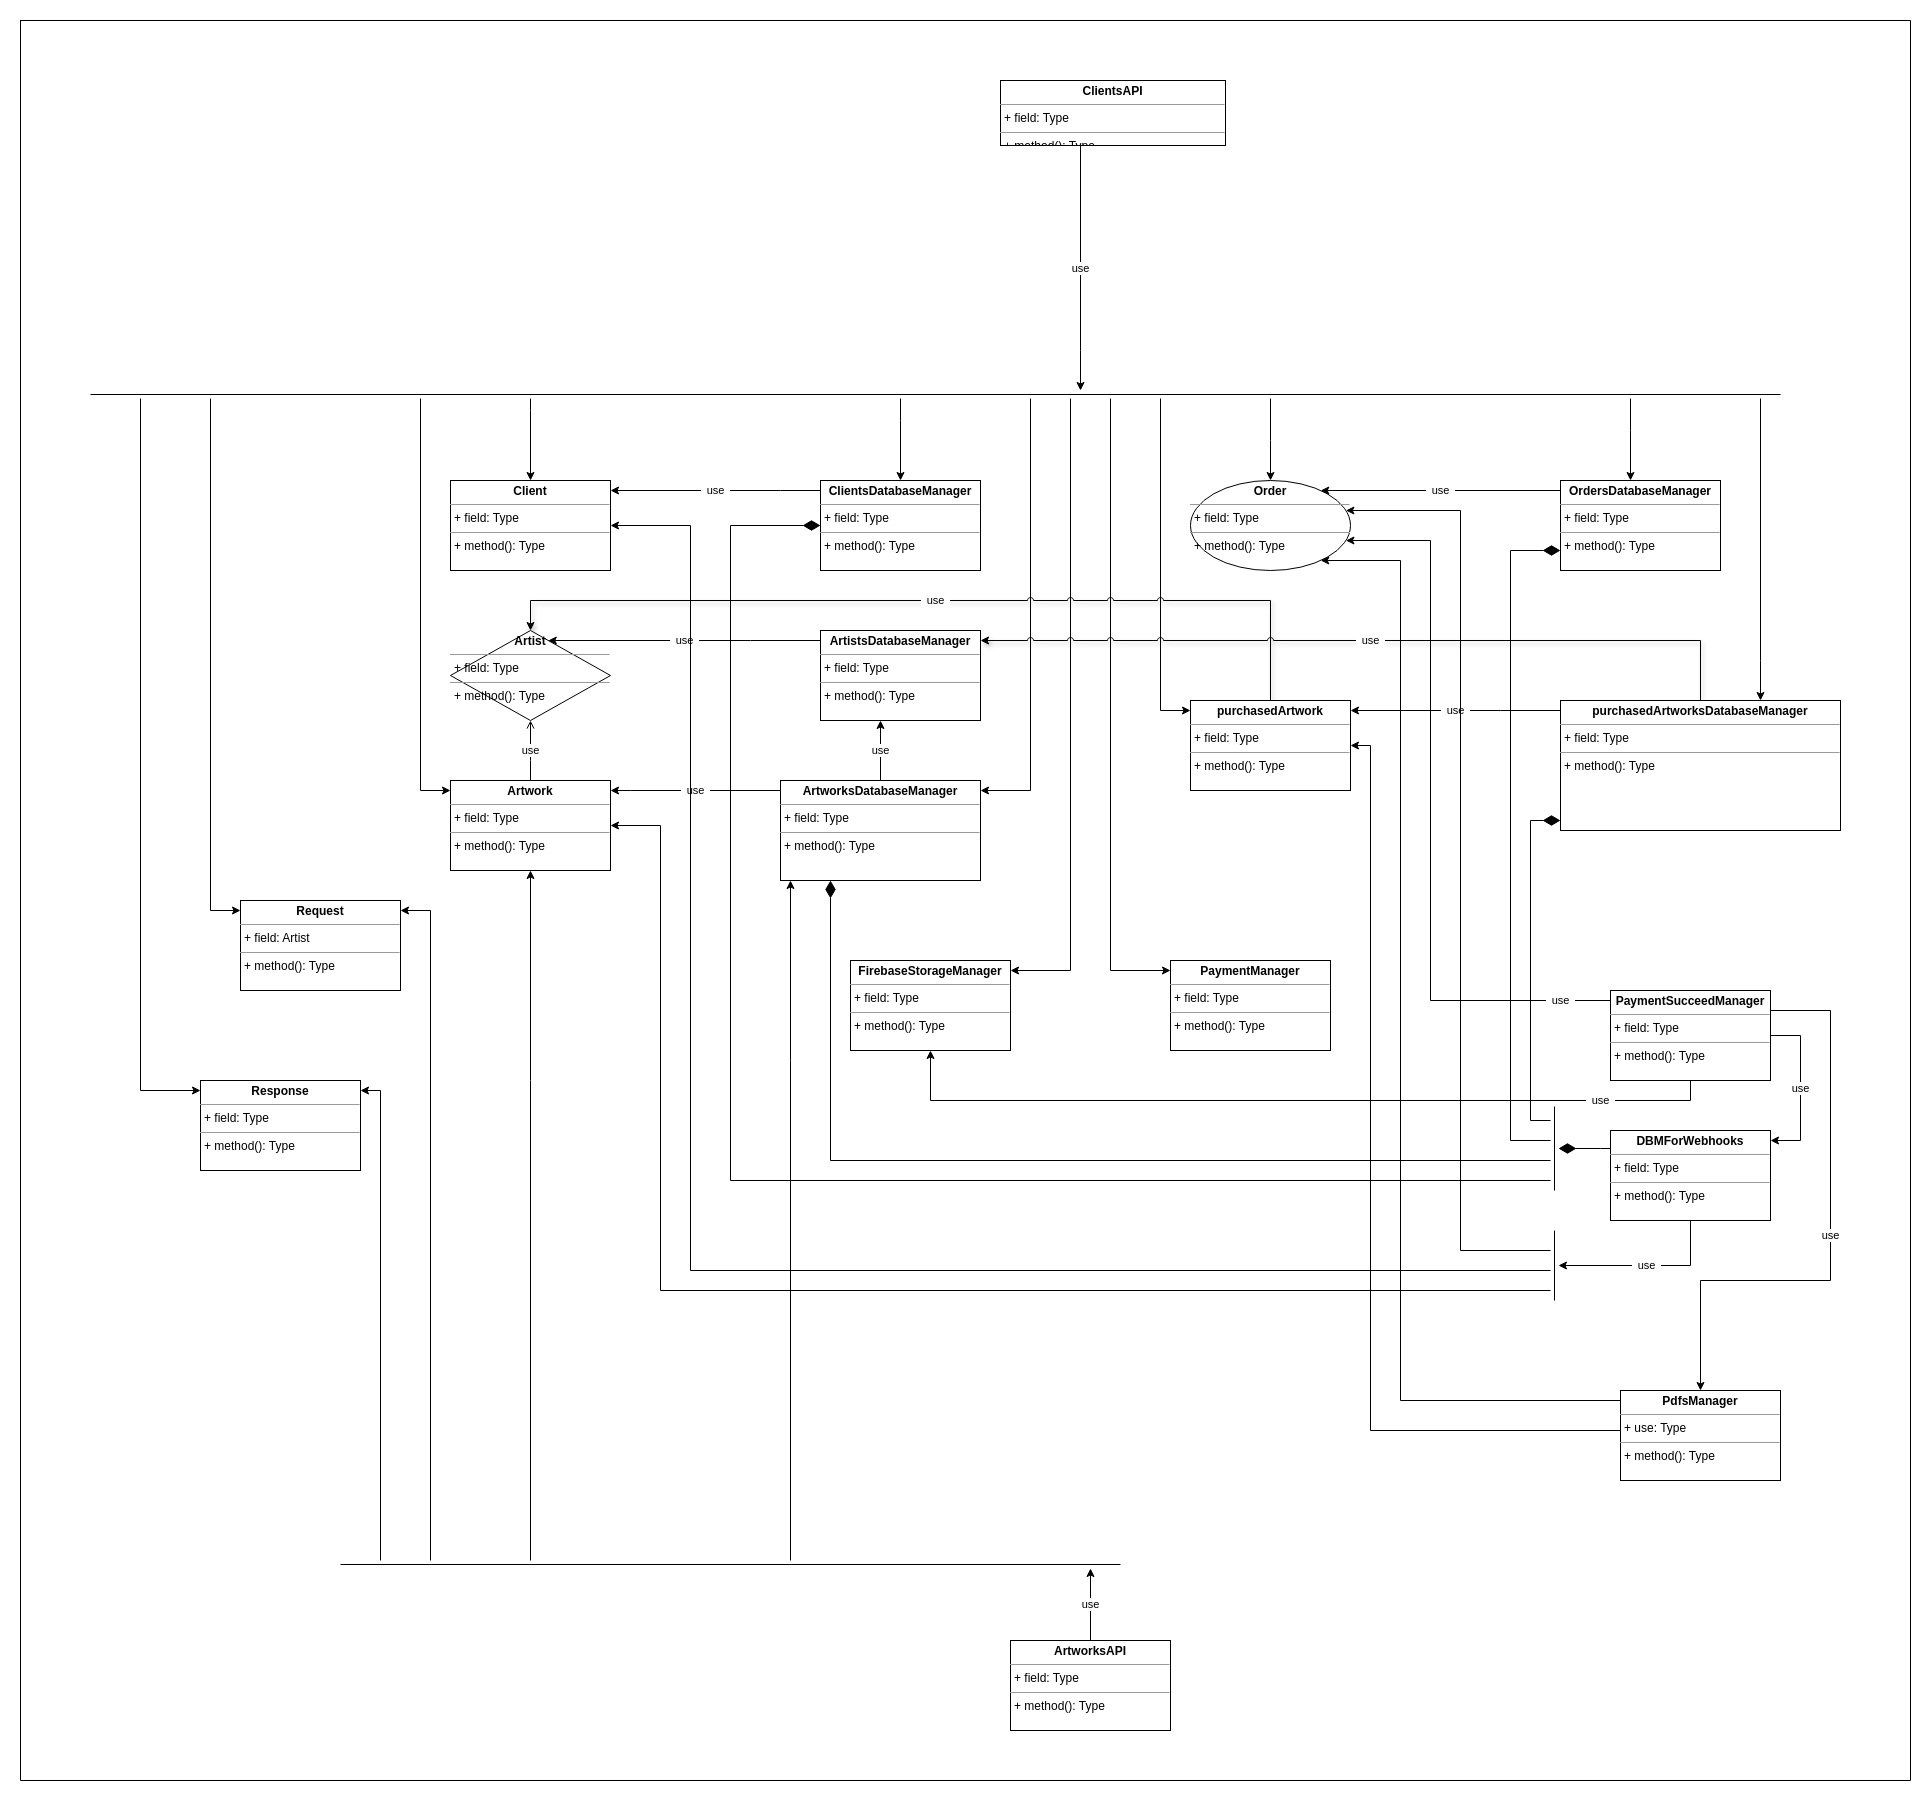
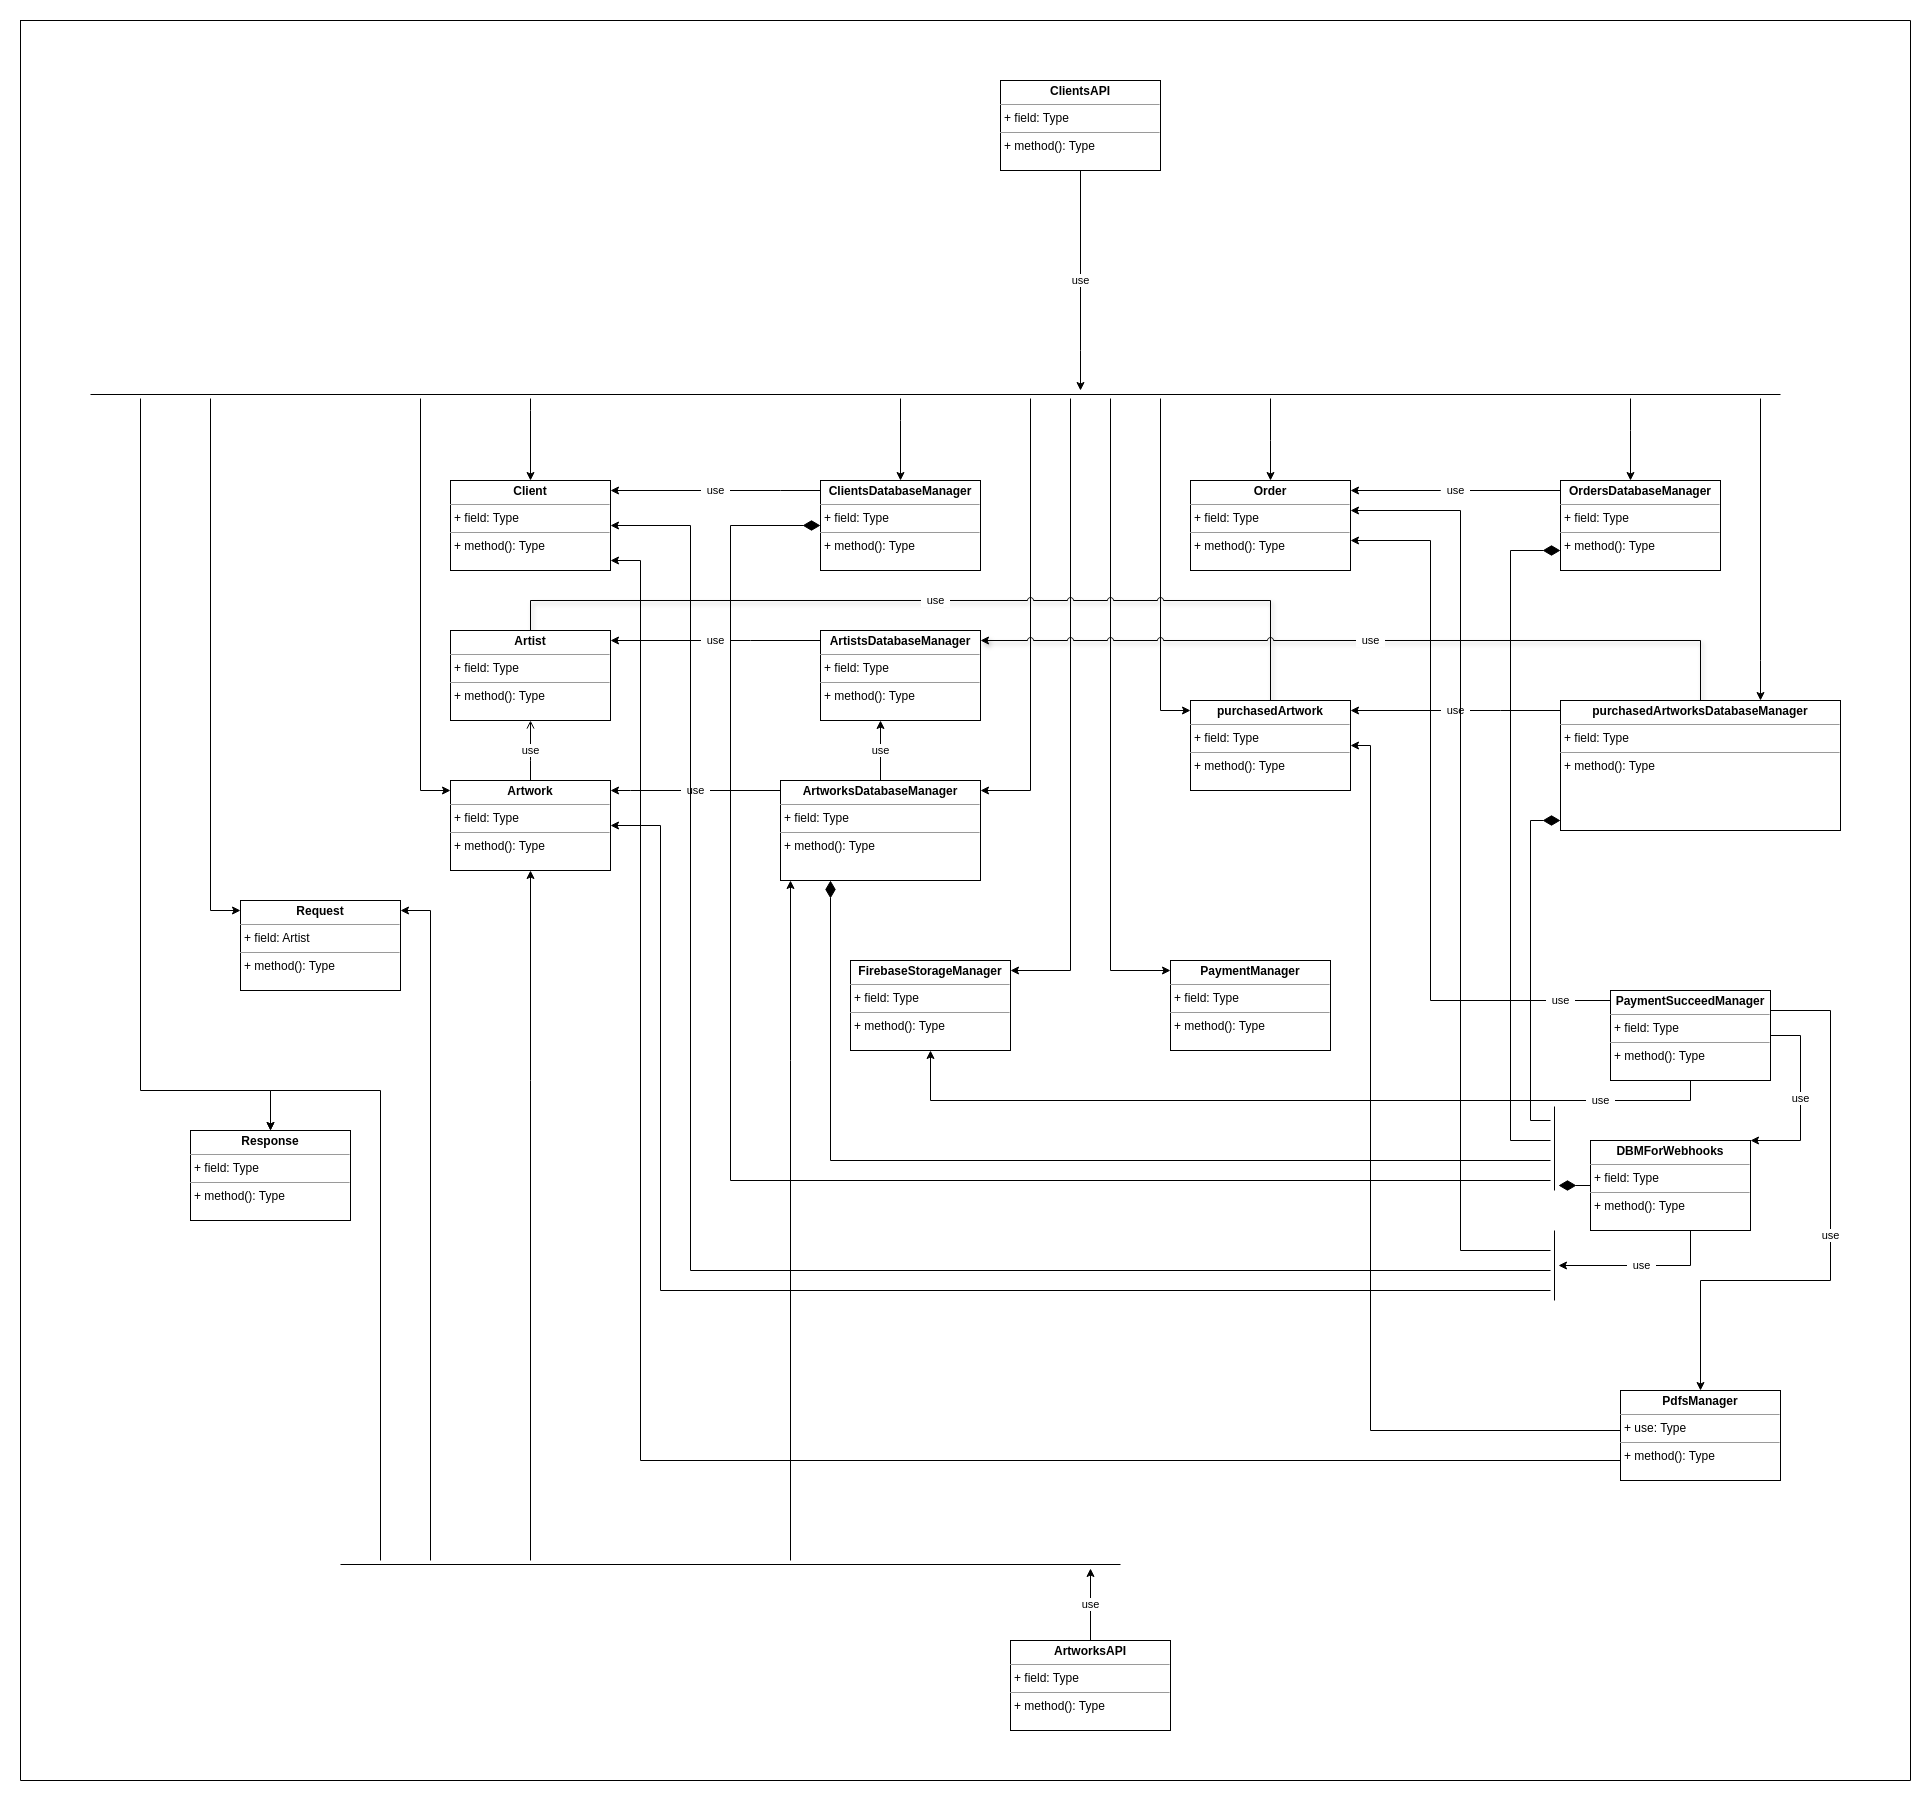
node "ClientsAPI + field: Type + method(): Type": size 225x65 -> 160x90
node "Order + field: Type + method(): Type": shape ellipse -> rectangle
edge "purchasedArtwork + field: Type + method(): Type" -> "Artist + field: Type + method(): Type": arrowhead classic -> none
node "Artist + field: Type + method(): Type": shape diamond -> rectangle
edge "PdfsManager + use: Type + method(): Type" -> "Order + field: Type + method(): Type": removed
node "Response + field: Type + method(): Type": moved (281, 1126) -> (271, 1176)
node "DBMForWebhooks + field: Type + method(): Type": moved (1691, 1176) -> (1671, 1186)
edge "PdfsManager + use: Type + method(): Type" -> "Client + field: Type + method(): Type": added
